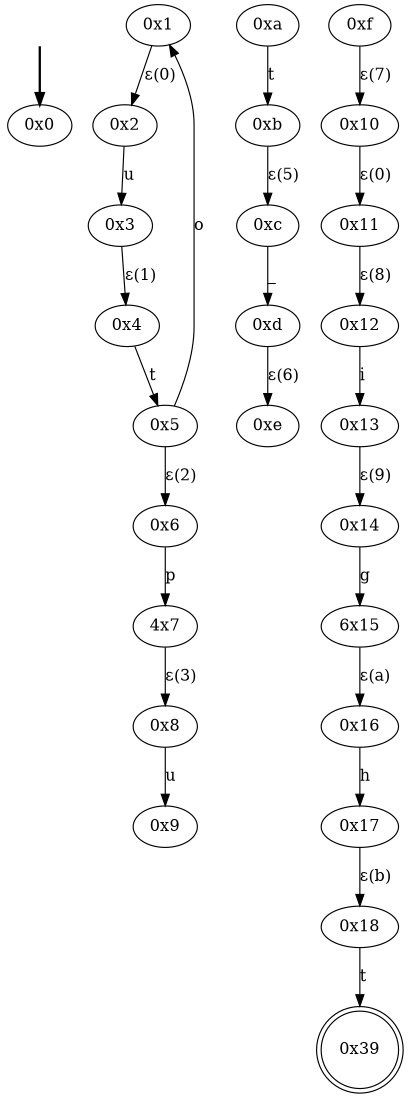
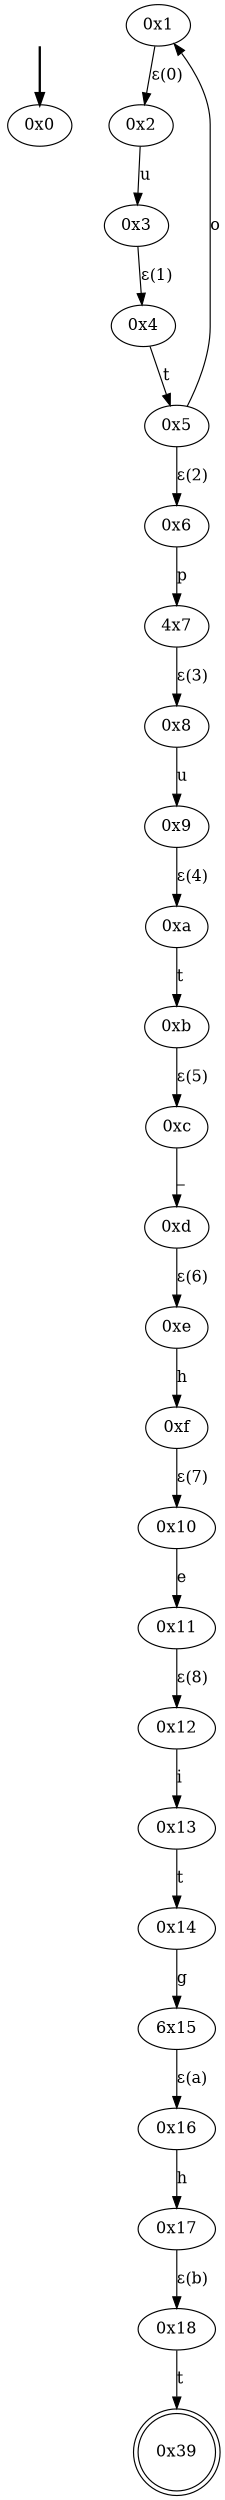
edge "0x10" -> "0x11": label "ε(0)" -> "e"
edge "0x13" -> "0x14": label "ε(9)" -> "t"
edge "0x9" -> "0xa": added, label "ε(4)"
edge "0xe" -> "0xf": added, label "h"
